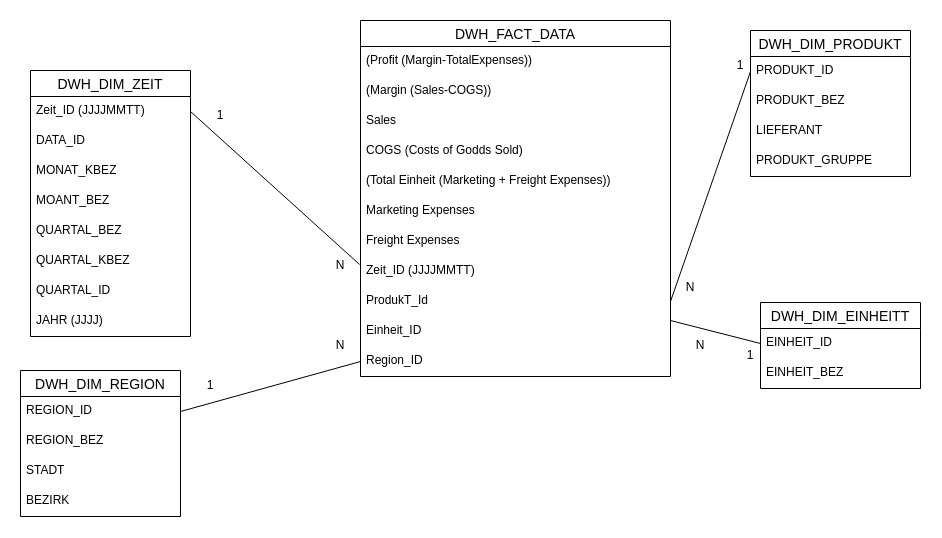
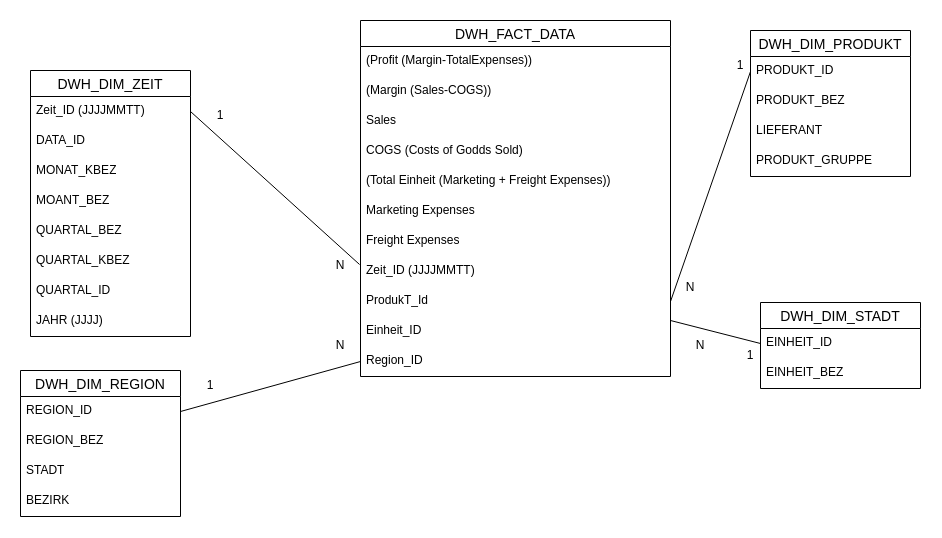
node "DWH_DIM_EINHEITT": label "DWH_DIM_EINHEITT" -> "DWH_DIM_STADT"
